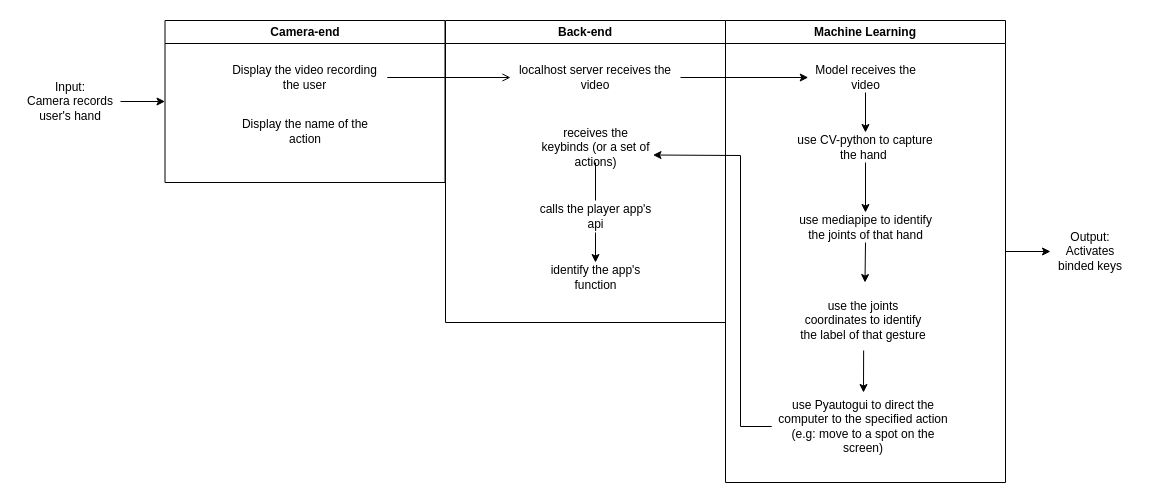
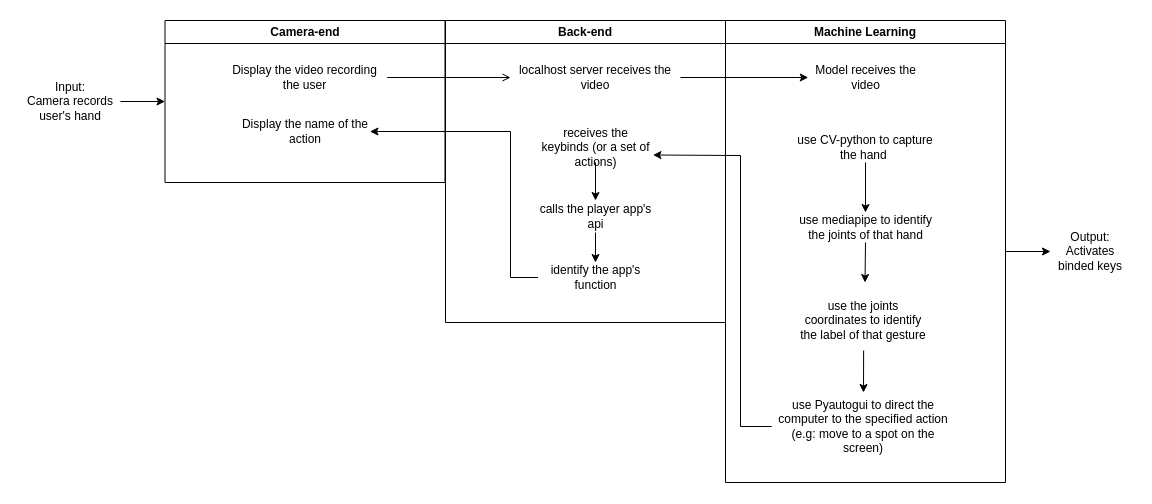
edge "Model receives the video" -> "use CV-python to capture the hand": removed
edge "identify the app's function" -> "Display the name of the action": added
edge "receives the keybinds (or a set of actions)" -- "calls the player app's api": arrowhead none -> classic
